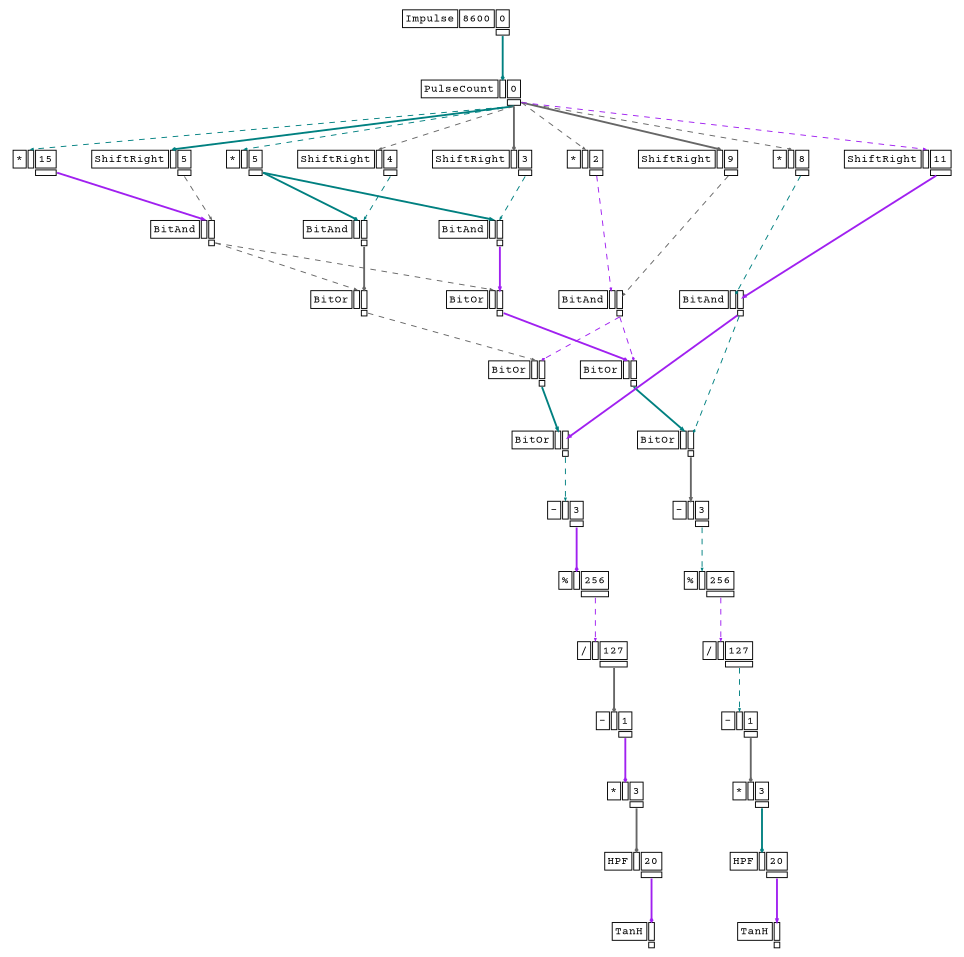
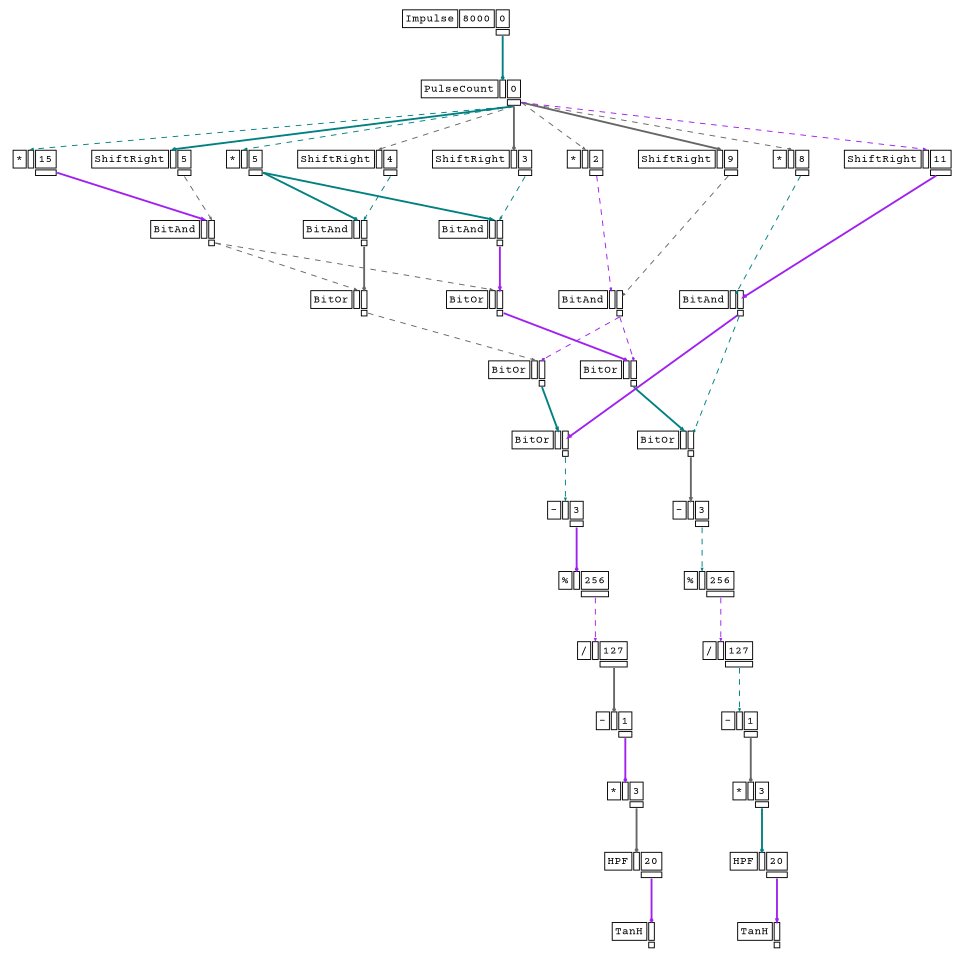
node "Impulse": text "8600" -> "8000"
